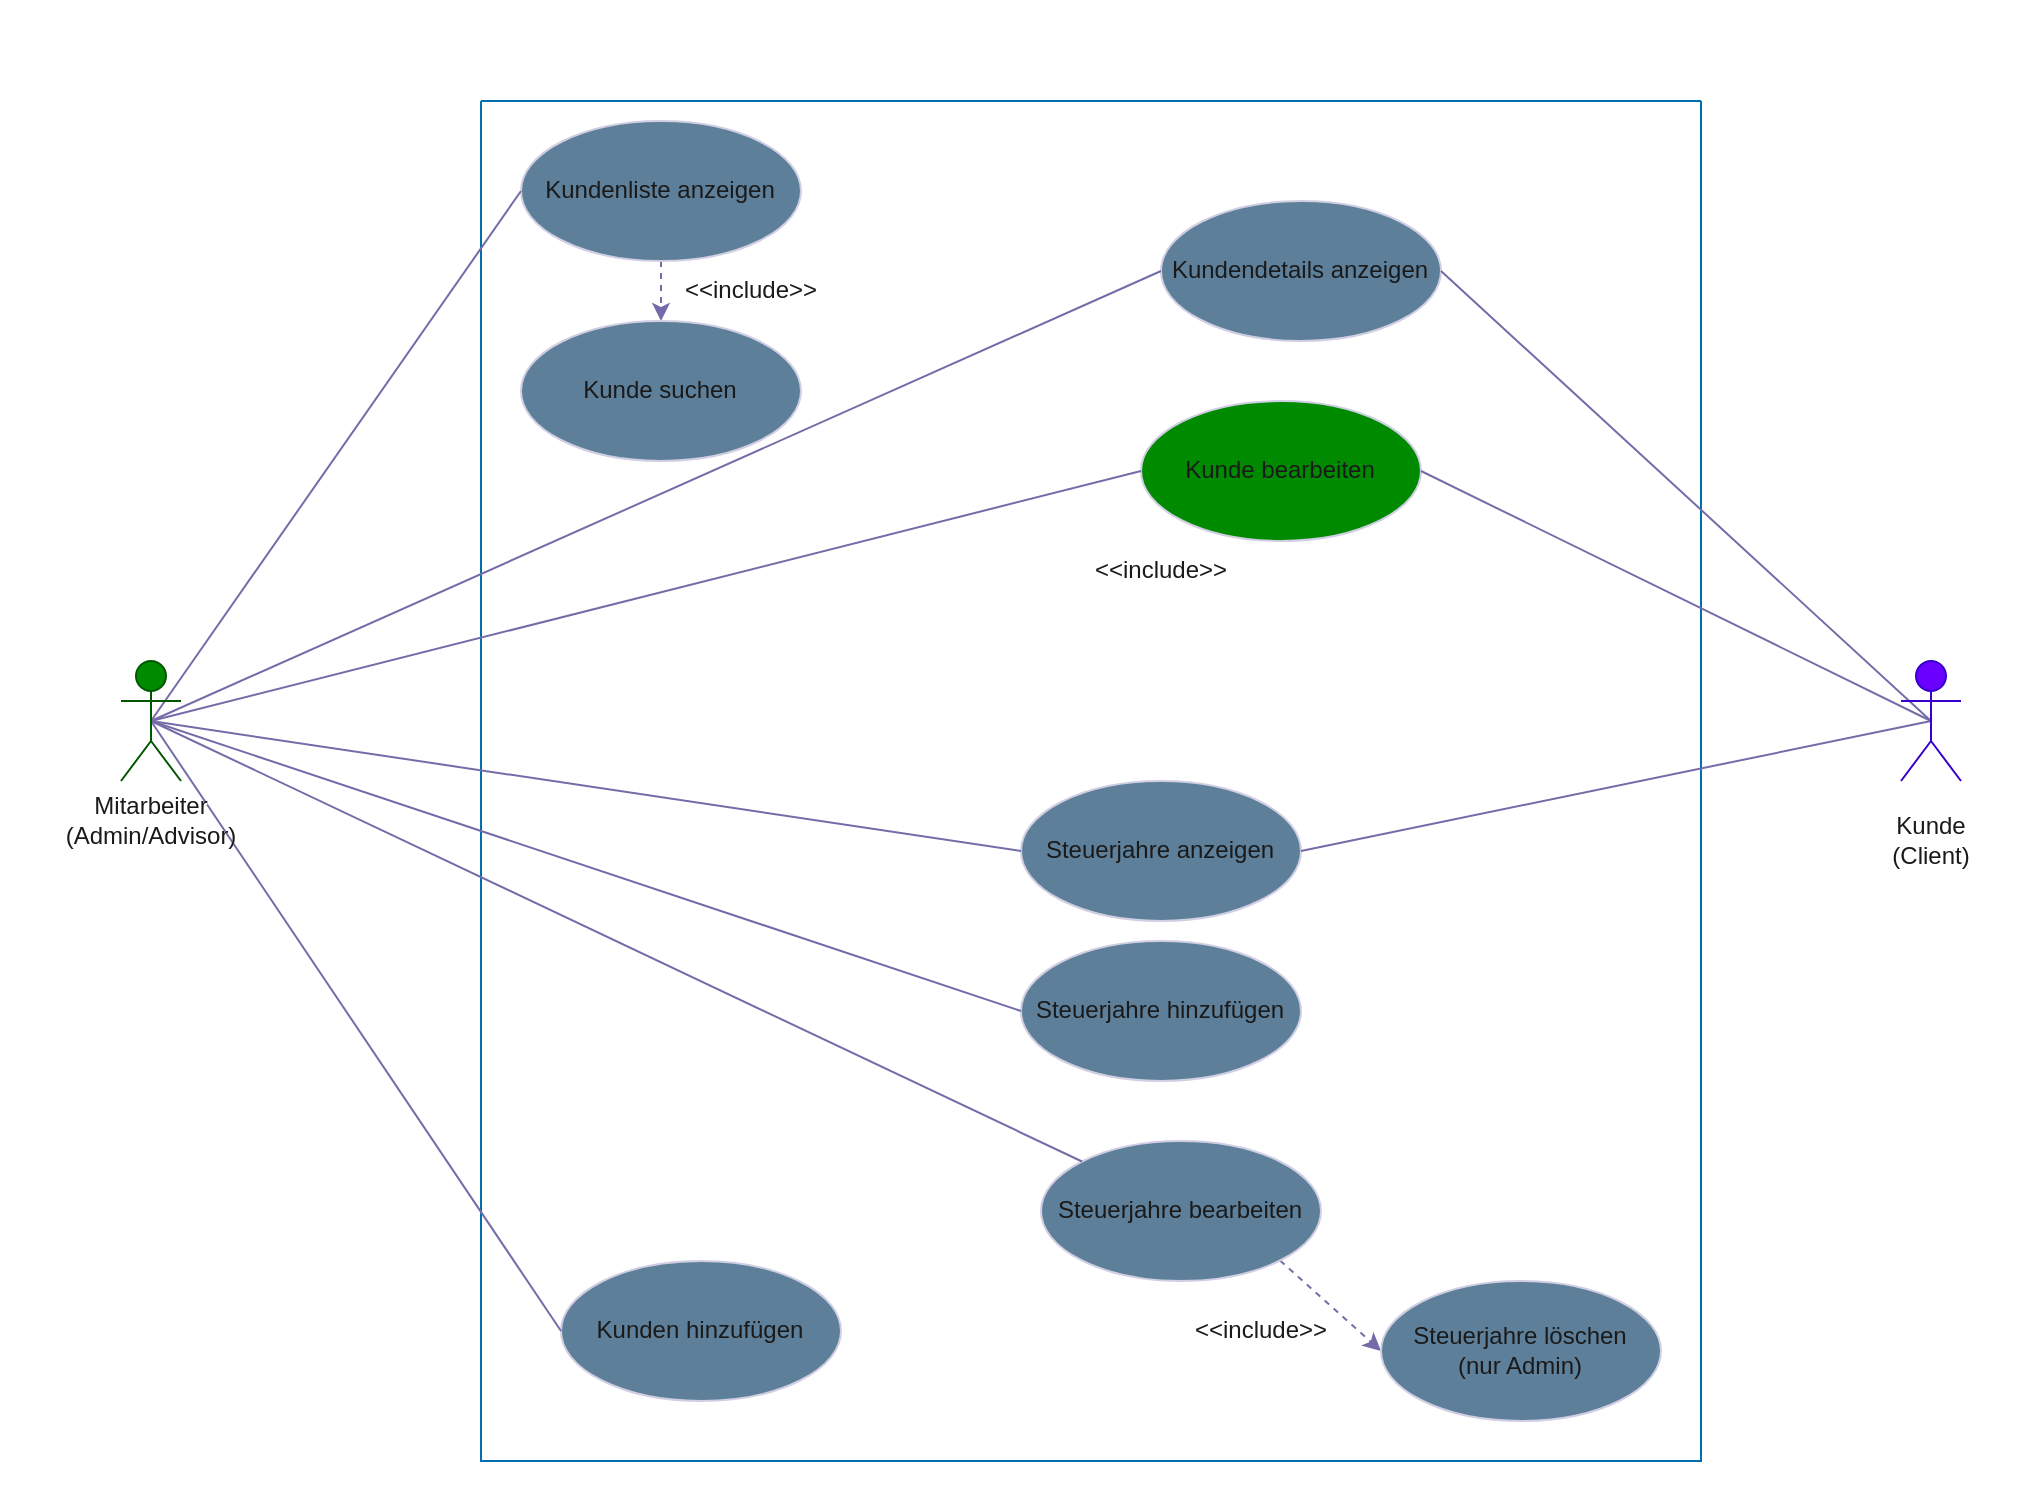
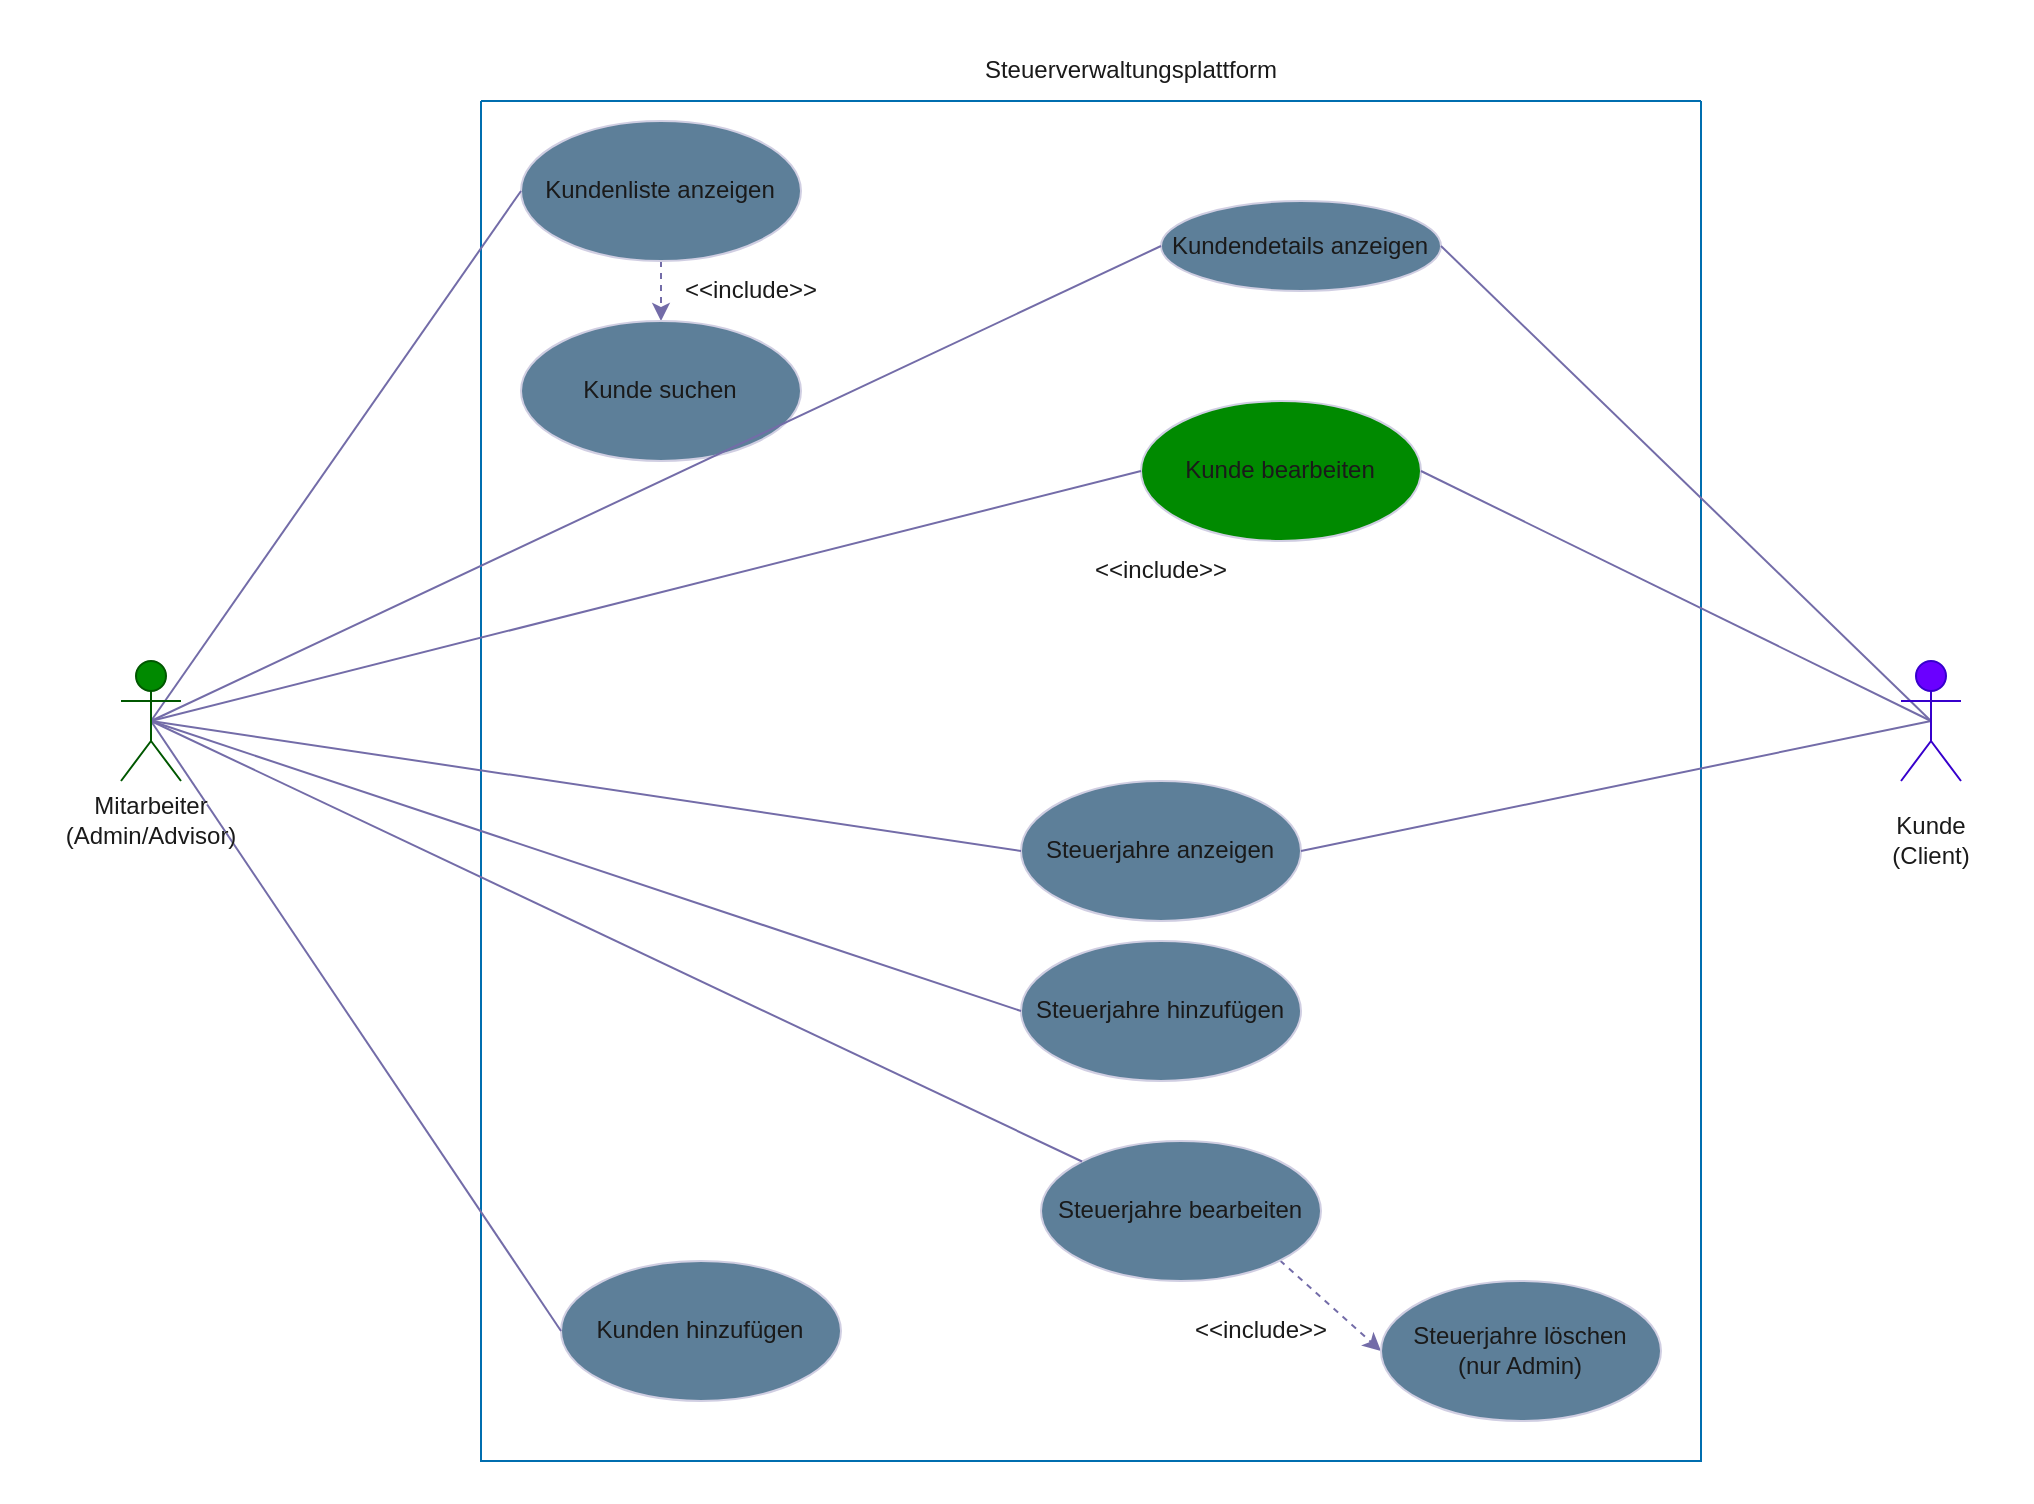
node "Steuerverwaltungsplattform": added
node "Kundendetails anzeigen": size 280x140 -> 280x90
